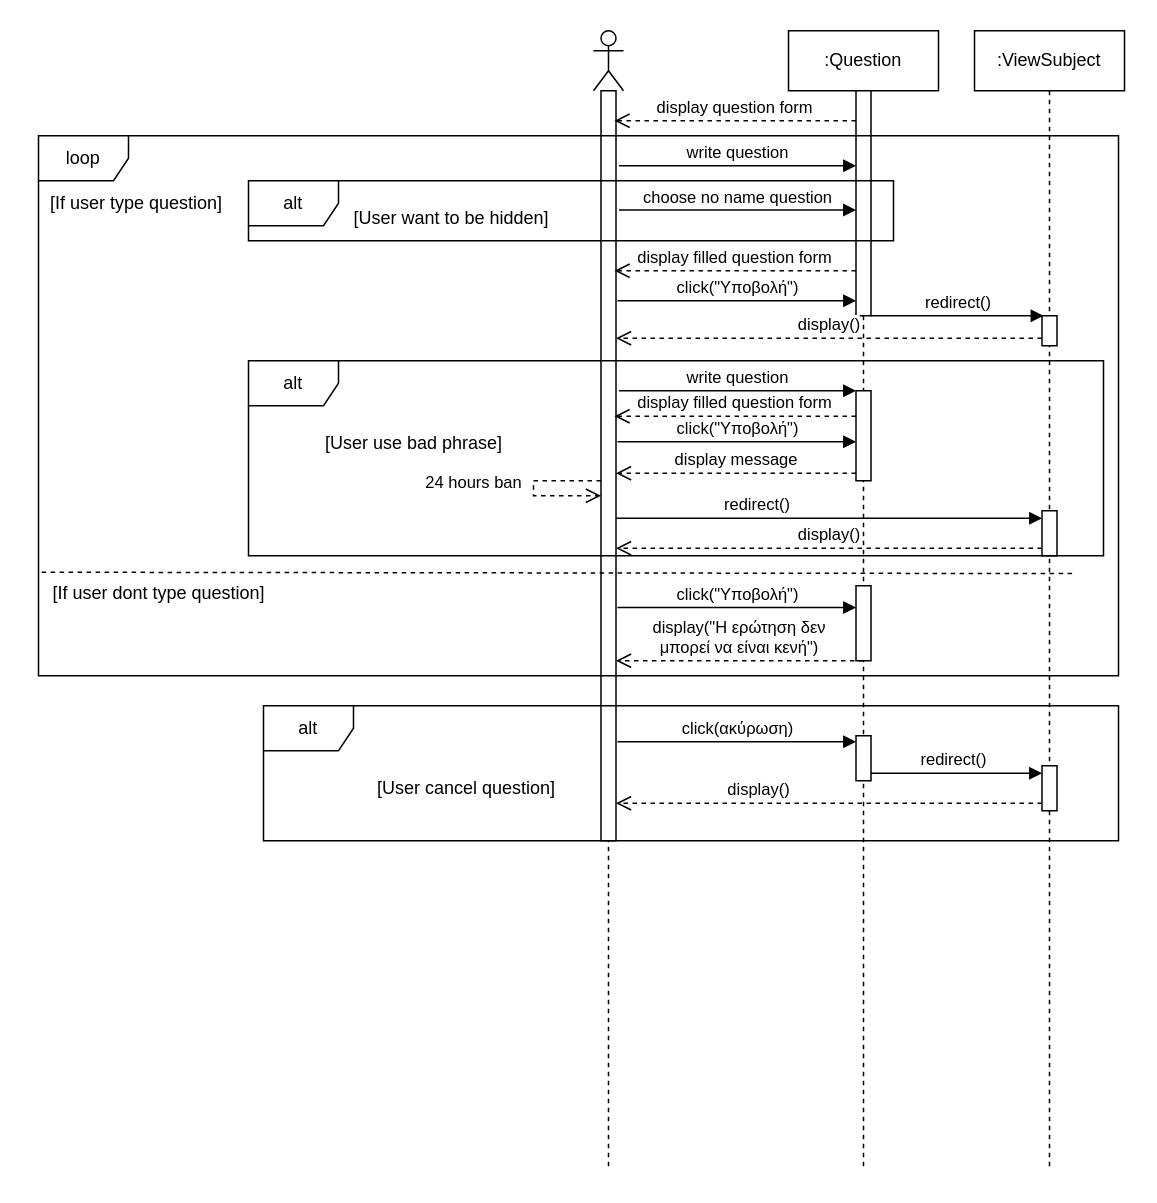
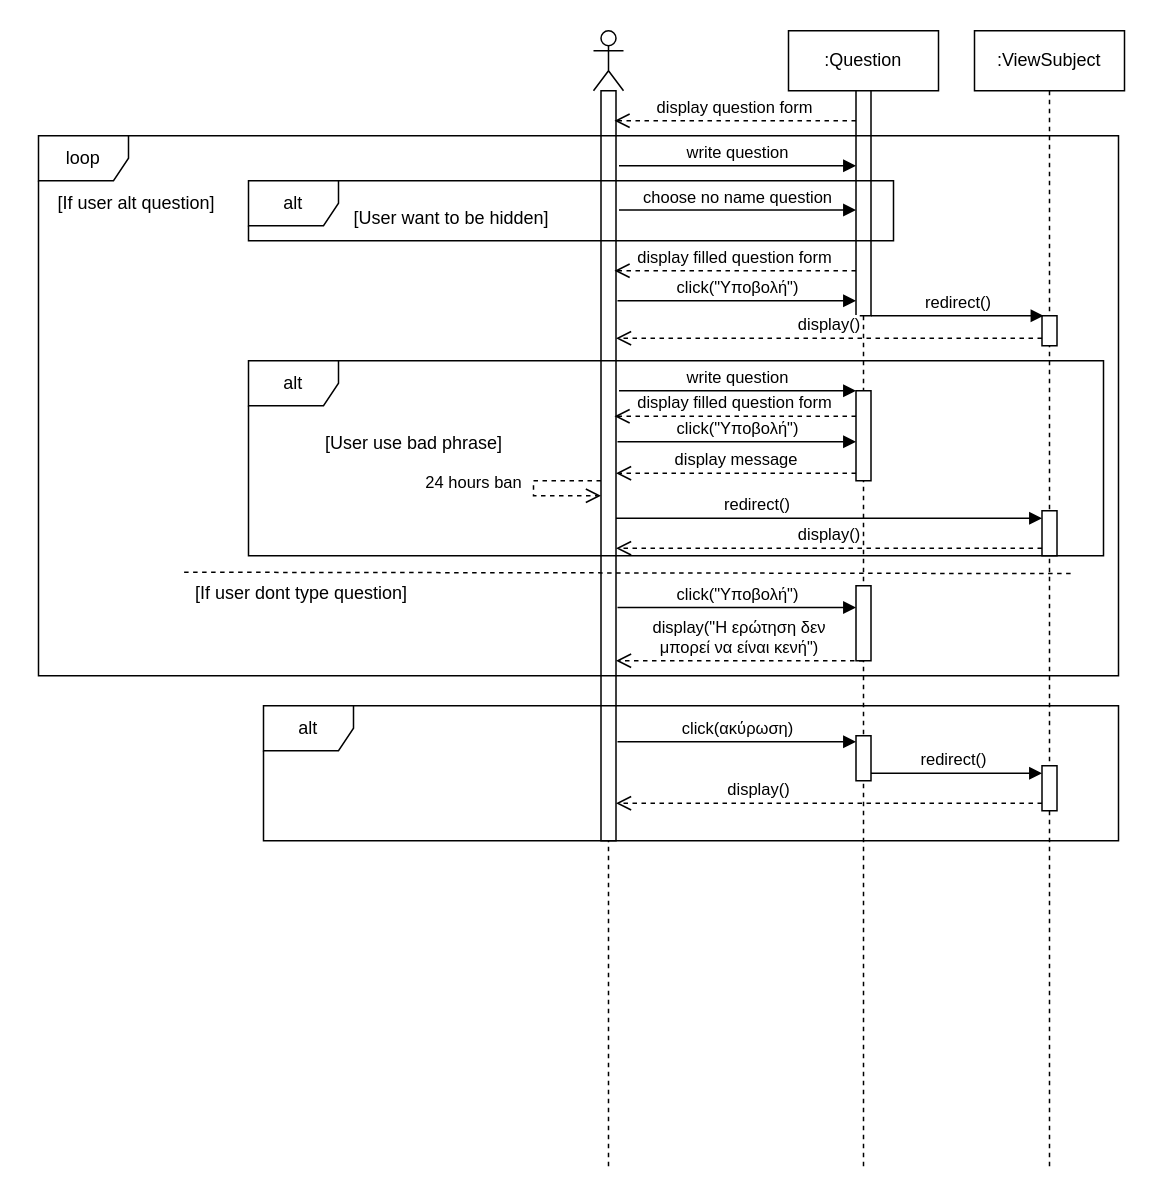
node "[If user type question]": label "[If user type question]" -> "[If user alt question]"
node "[If user dont type question]": moved (158, 593) -> (301, 593)
node "[User cancel question]": removed
